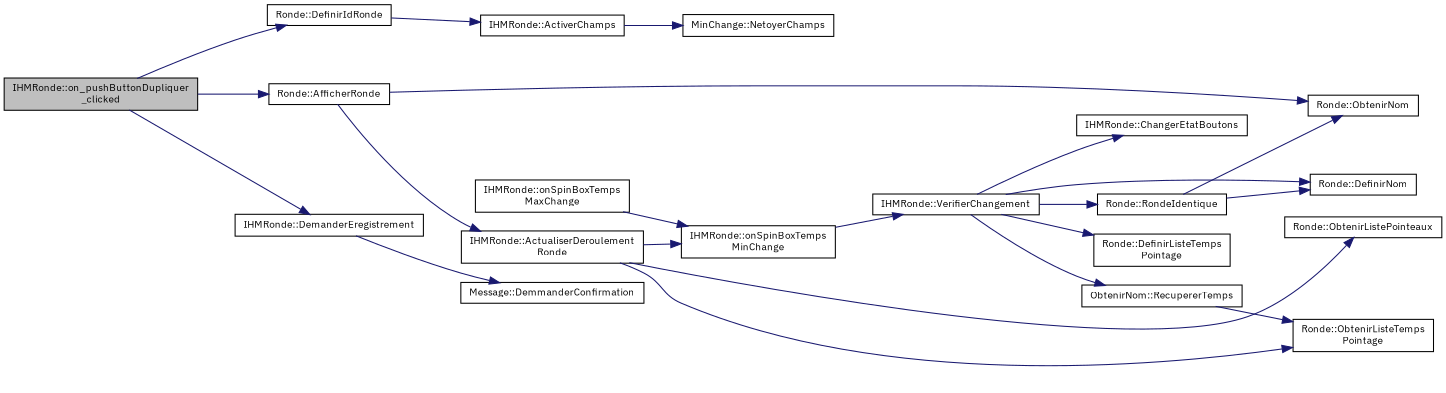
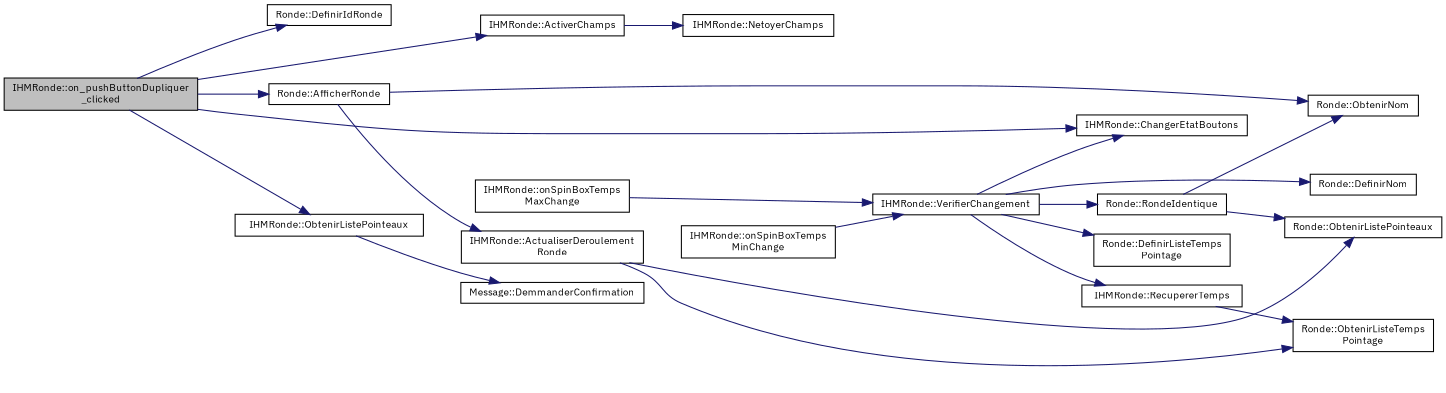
edge "Ronde::DefinirIdRonde" -> "IHMRonde::ActiverChamps": now "IHMRonde::on_pushButtonDupliquer _clicked" -> "IHMRonde::ActiverChamps"
node "MinChange::NetoyerChamps": label "MinChange::NetoyerChamps" -> "IHMRonde::NetoyerChamps"
edge "IHMRonde::on_pushButtonDupliquer _clicked" -> "IHMRonde::ChangerEtatBoutons": added
edge "Ronde::RondeIdentique" -> "Ronde::DefinirNom": now "Ronde::RondeIdentique" -> "Ronde::ObtenirListePointeaux"
edge "IHMRonde::onSpinBoxTemps MaxChange" -> "IHMRonde::onSpinBoxTemps MinChange": now "IHMRonde::onSpinBoxTemps MaxChange" -> "IHMRonde::VerifierChangement"
node "IHMRonde::DemanderEregistrement": label "IHMRonde::DemanderEregistrement" -> "IHMRonde::ObtenirListePointeaux"
edge "IHMRonde::ActualiserDeroulement Ronde" -> "IHMRonde::onSpinBoxTemps MinChange": removed
node "ObtenirNom::RecupererTemps": label "ObtenirNom::RecupererTemps" -> "IHMRonde::RecupererTemps"
